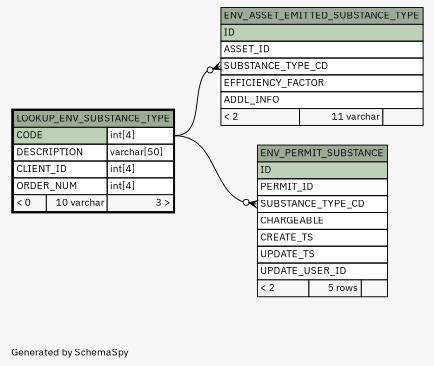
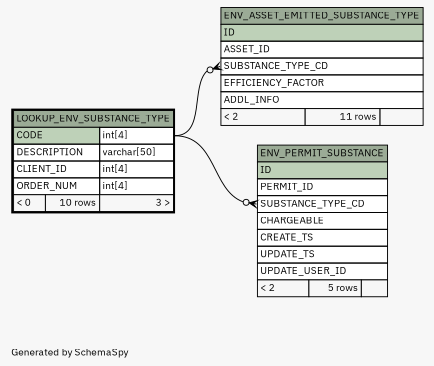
node "ENV_ASSET_EMITTED_SUBSTANCE_TYPE": text "11 varchar" -> "11 rows"
node "LOOKUP_ENV_SUBSTANCE_TYPE": text "10 varchar" -> "10 rows"
